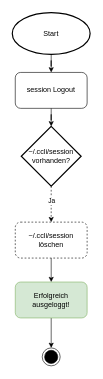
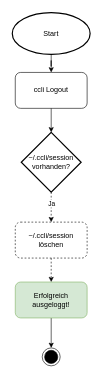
node "session Logout": label "session Logout" -> "ccli Logout"
node "~/.ccli/session vorhanden?": moved (51, 156) -> (51, 162)
edge "~/.ccli/session löschen" -> "Erfolgreich ausgeloggt!": style solid -> dashed
